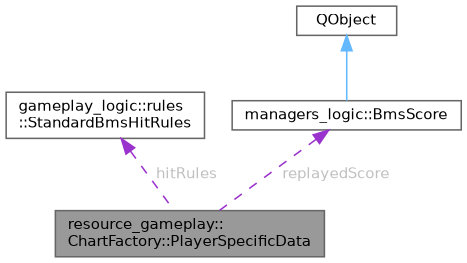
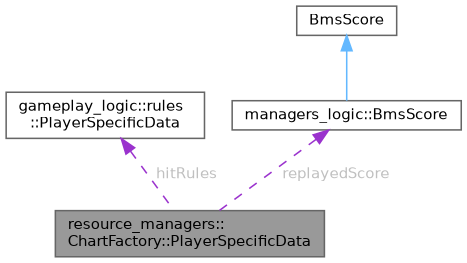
node "QObject": label "QObject" -> "BmsScore"
node "gameplay_logic::rules ::StandardBmsHitRules": label "gameplay_logic::rules ::StandardBmsHitRules" -> "gameplay_logic::rules ::PlayerSpecificData"
node "resource_gameplay:: ChartFactory::PlayerSpecificData": label "resource_gameplay:: ChartFactory::PlayerSpecificData" -> "resource_managers:: ChartFactory::PlayerSpecificData"
